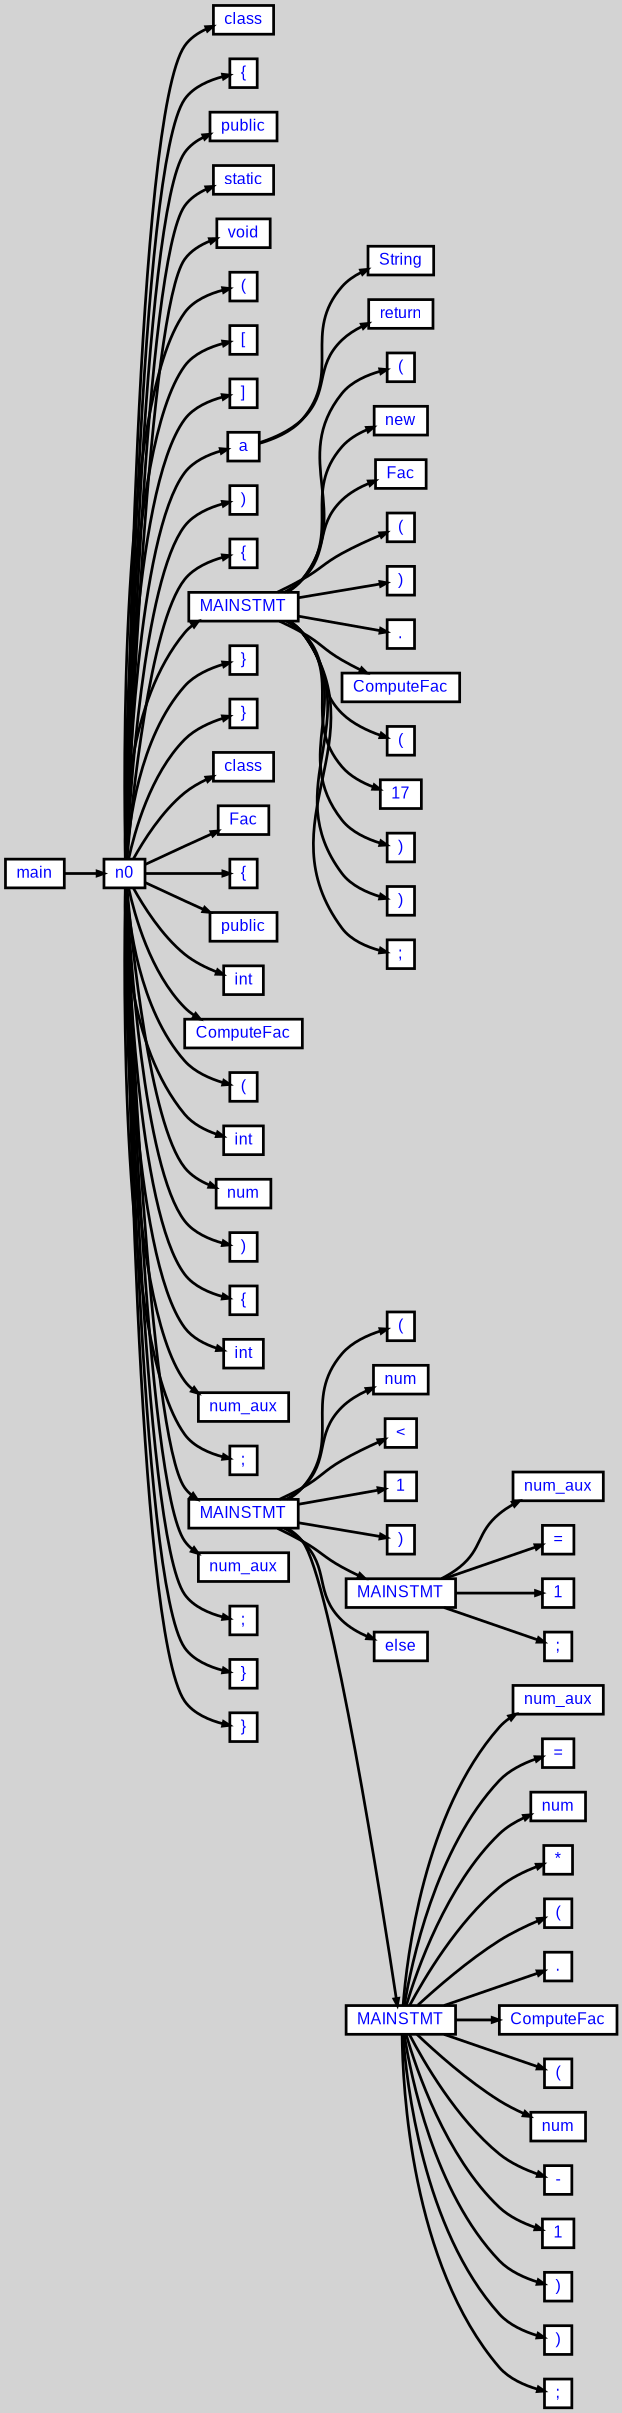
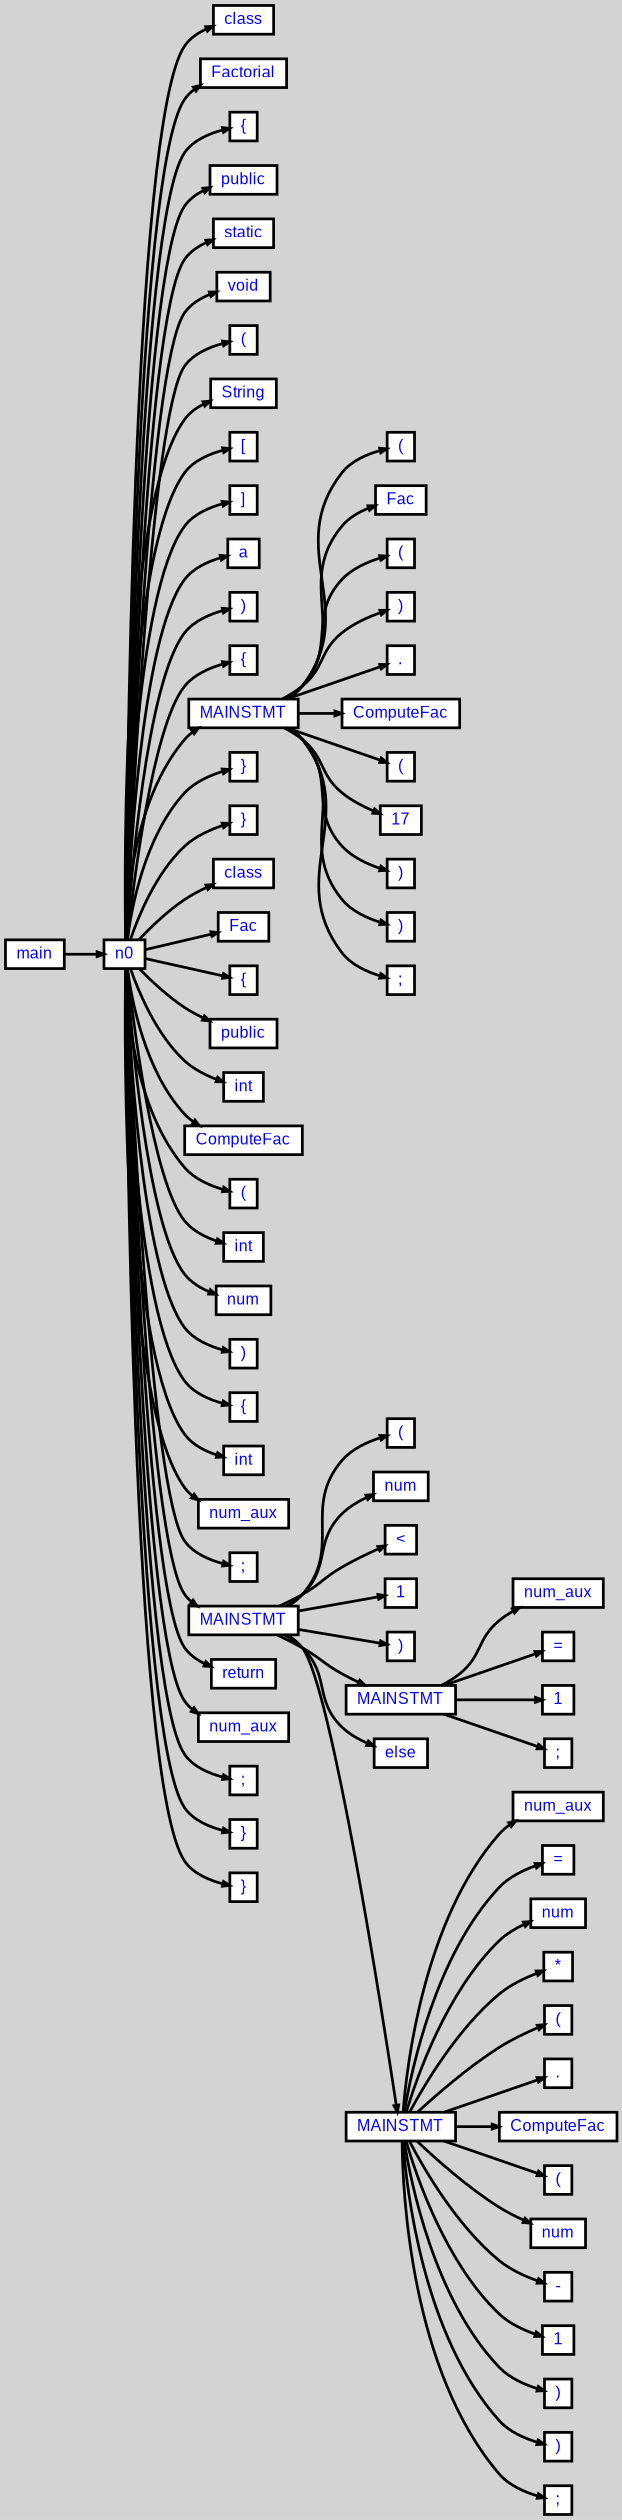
node "Factorial": added
edge "a" -> "String": now "n0" -> "String"
edge "a" -> "return": now "n0" -> "return"
node "new": removed
